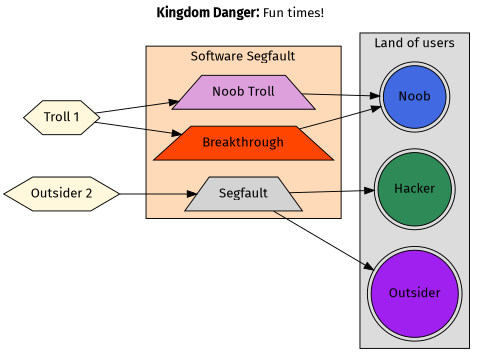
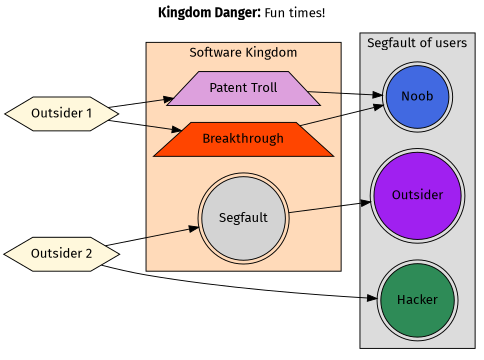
cluster "Land of users": label "Land of users" -> "Segfault of users"
cluster "Software Segfault": label "Software Segfault" -> "Software Kingdom"
node "Noob Troll": label "Noob Troll" -> "Patent Troll"
node "Troll 1": label "Troll 1" -> "Outsider 1"
edge "Segfault" -> "Hacker": now "Outsider 2" -> "Hacker"
node "Segfault": shape trapezium -> doublecircle
